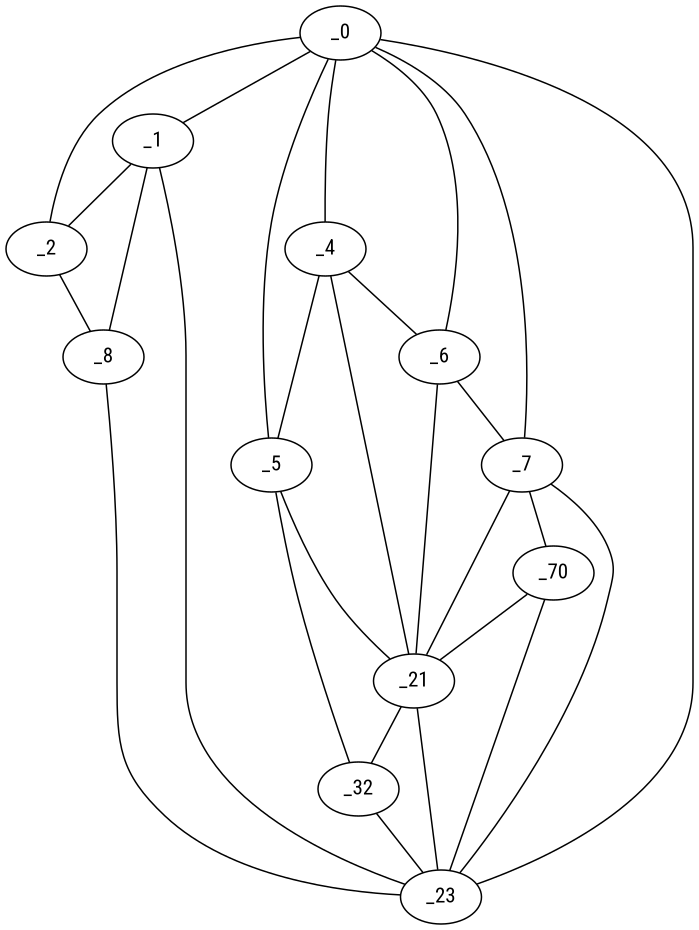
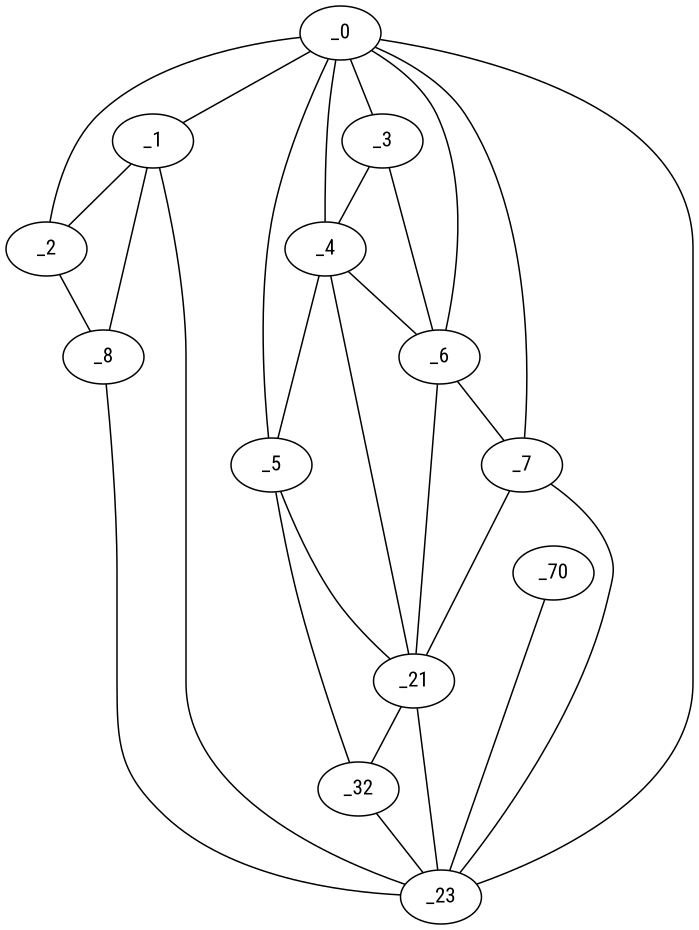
node "_3": added
edge "_7" -- "_70": removed
edge "_70" -- "_21": removed
